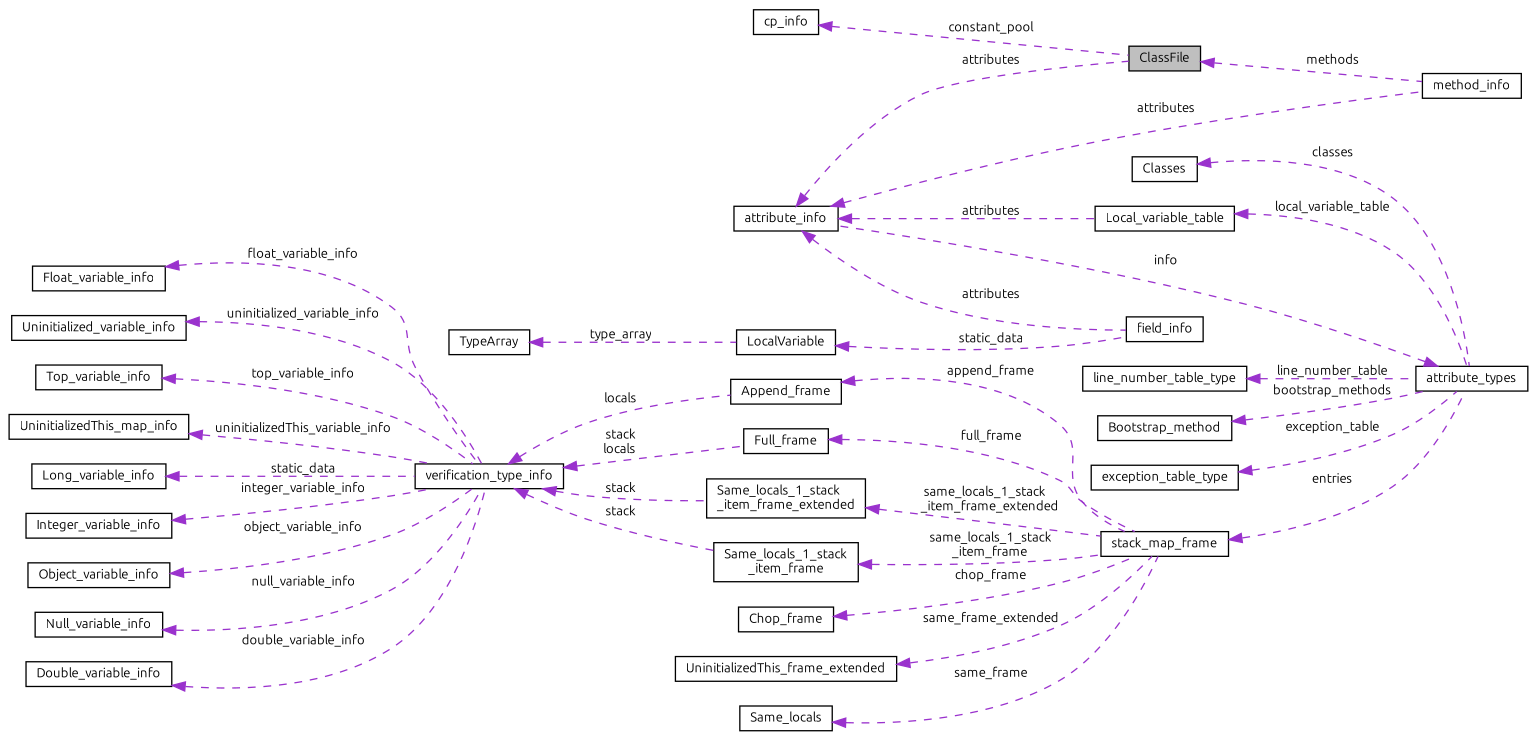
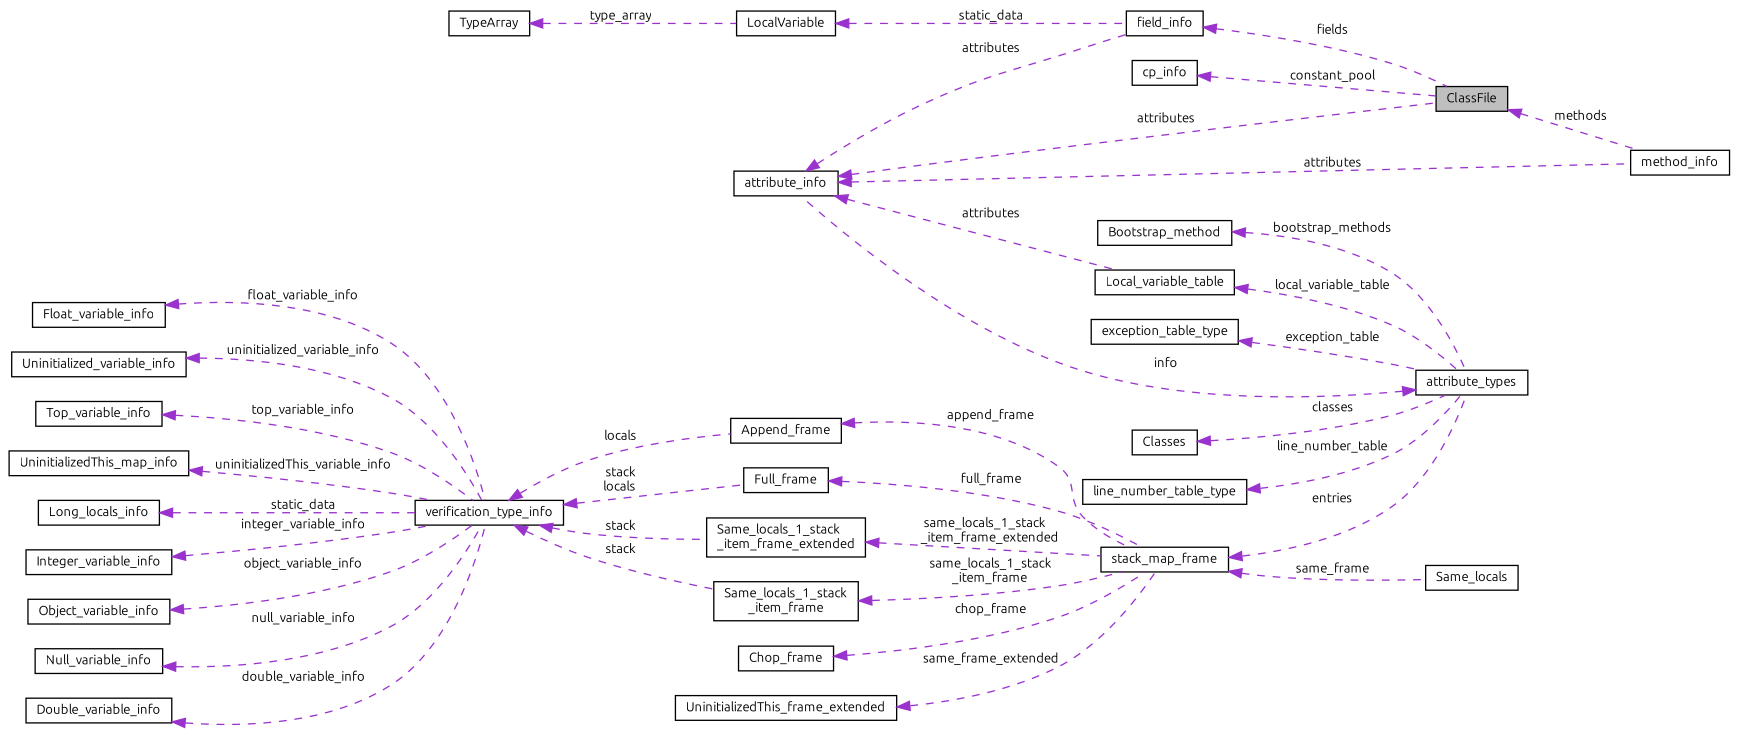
edge "ClassFile" -> "field_info": added, label "fields"
node "Long_variable_info": label "Long_variable_info" -> "Long_locals_info"
edge "stack_map_frame" -> "Same_locals": reversed
